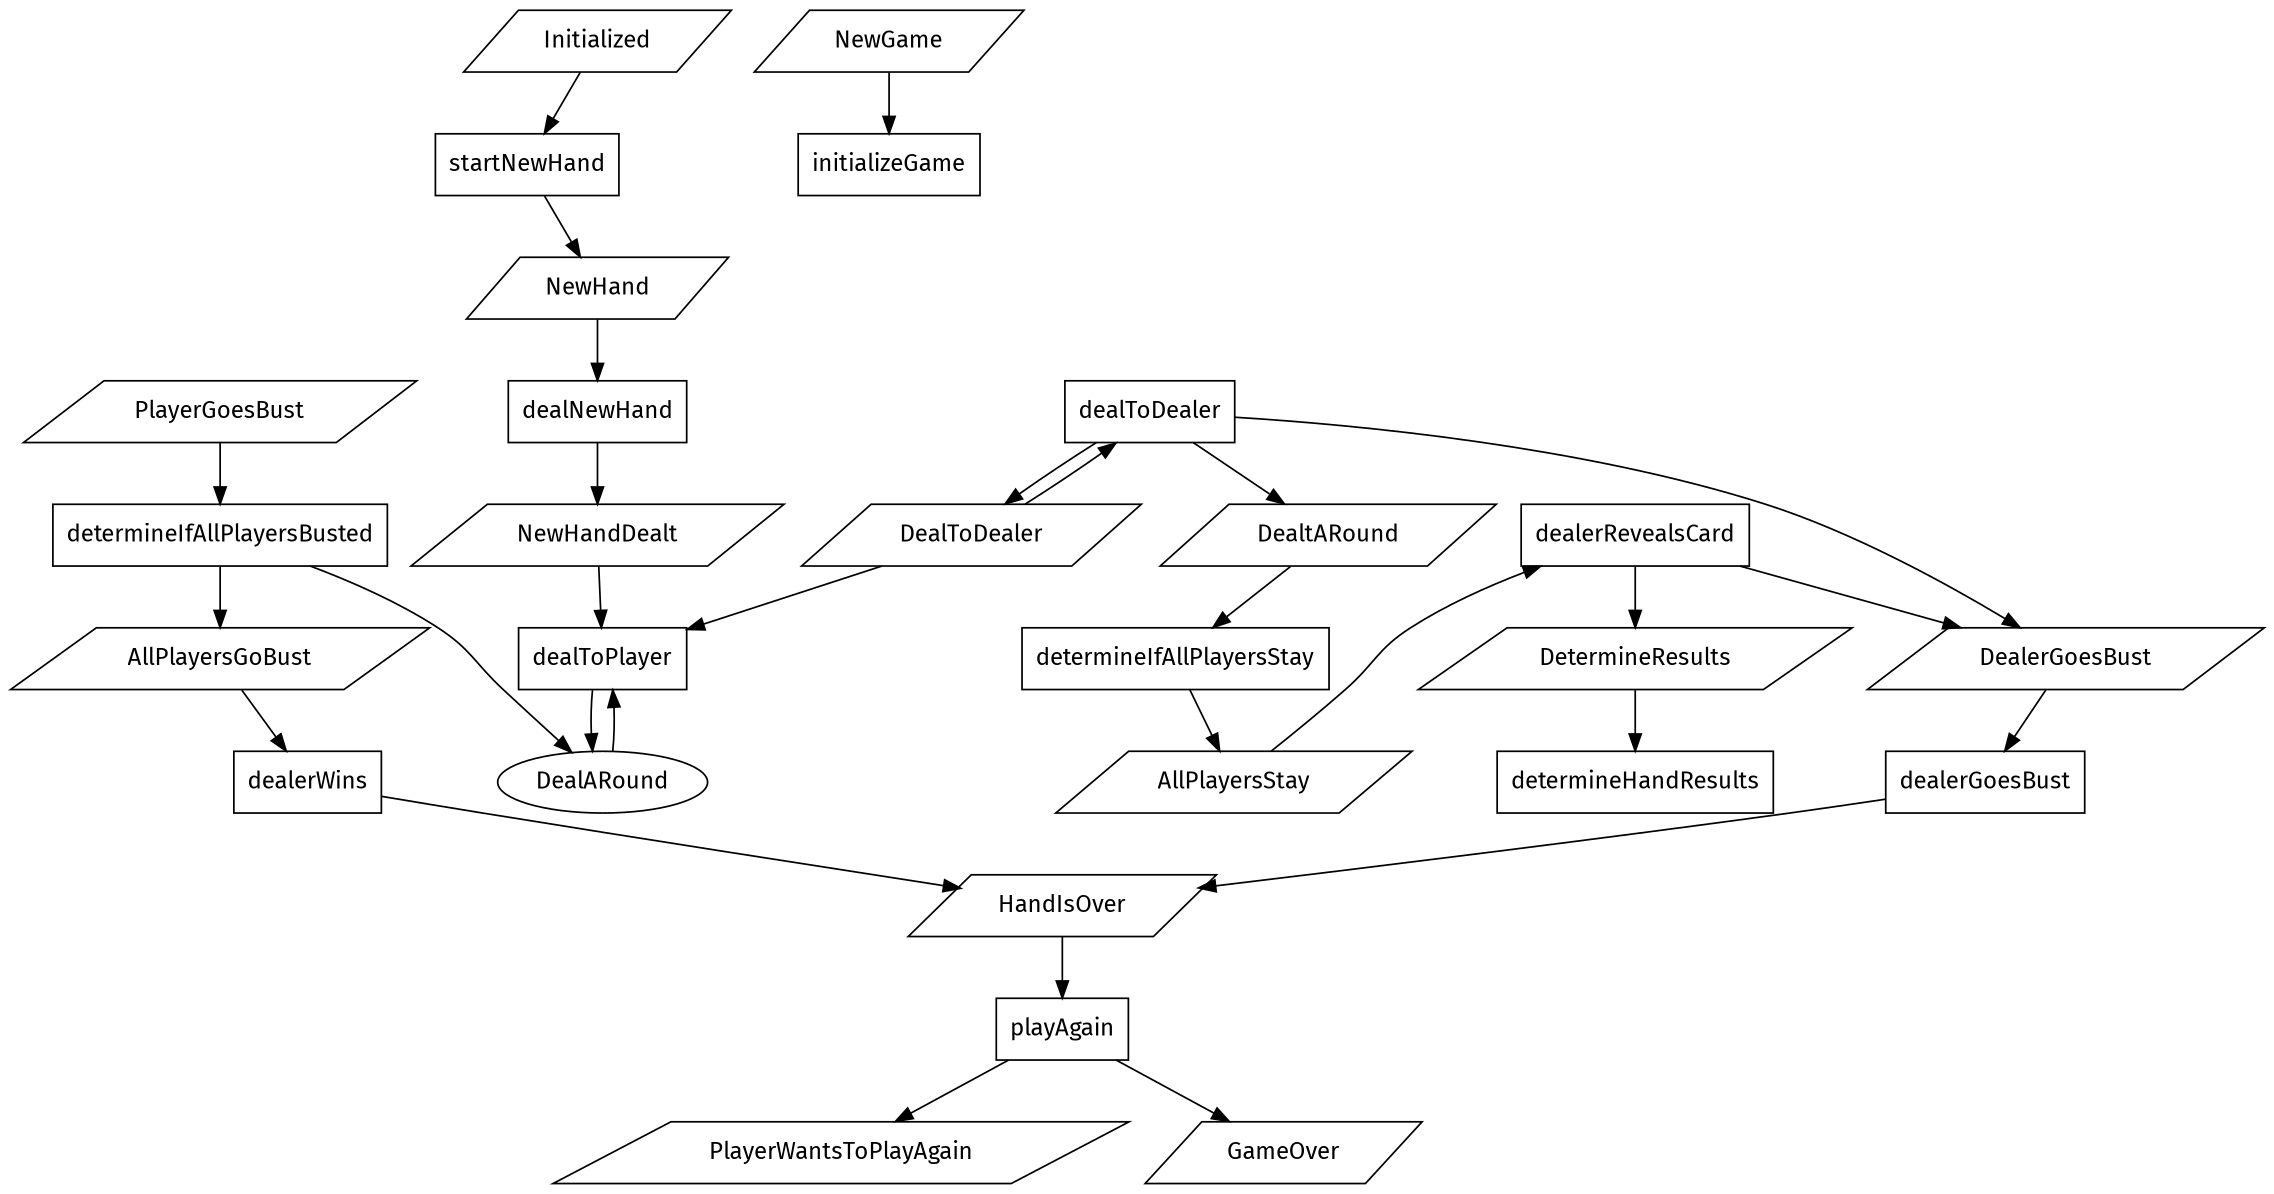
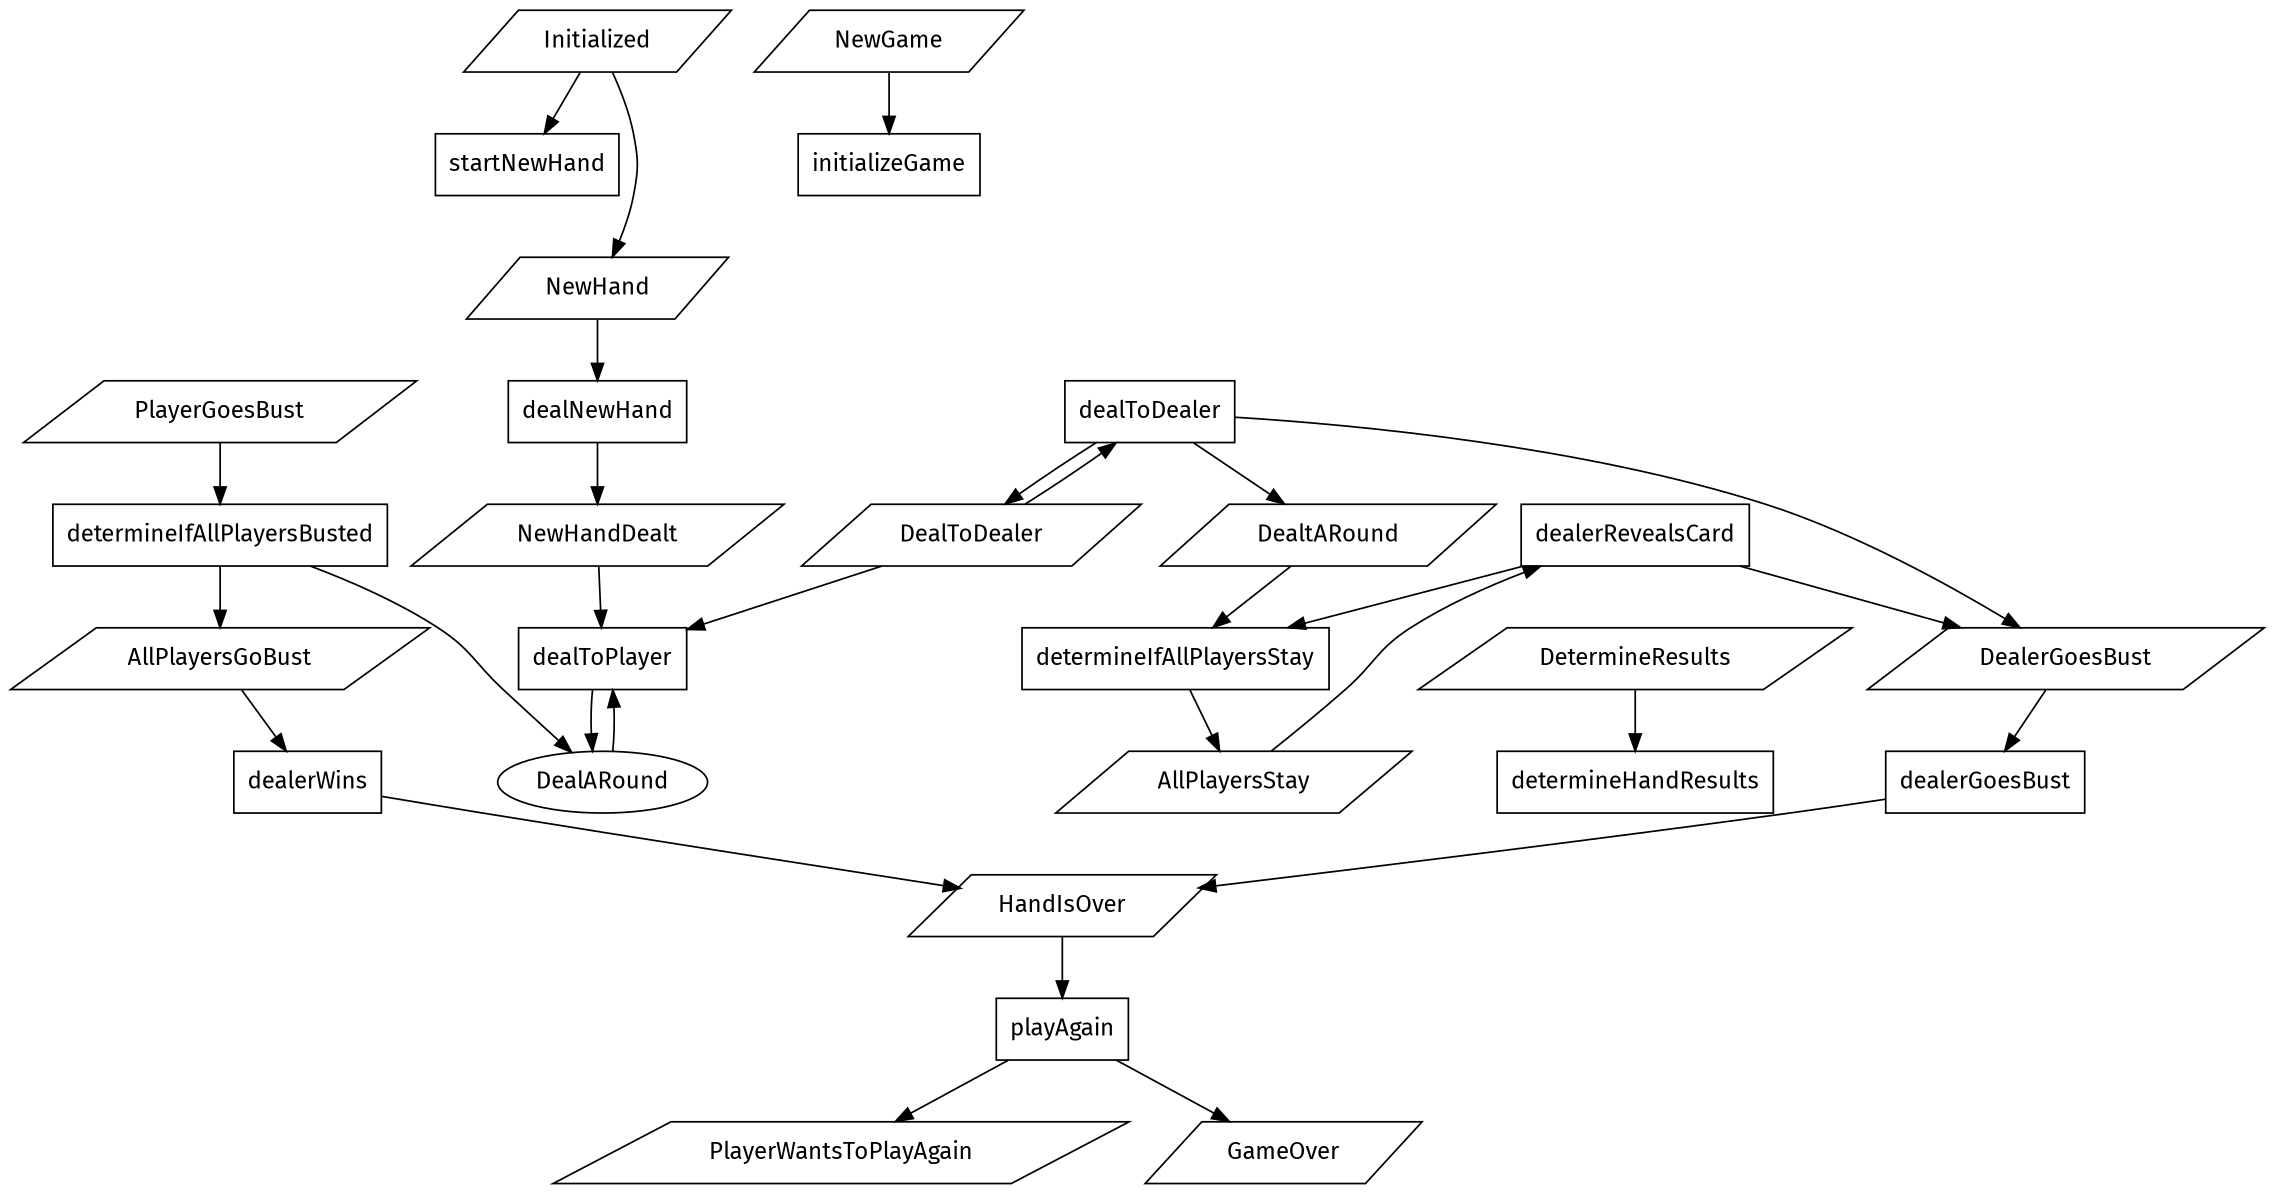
edge "startNewHand" -> "NewHand": now "Initialized" -> "NewHand"
edge "dealerRevealsCard" -> "DetermineResults": now "dealerRevealsCard" -> "determineIfAllPlayersStay"
